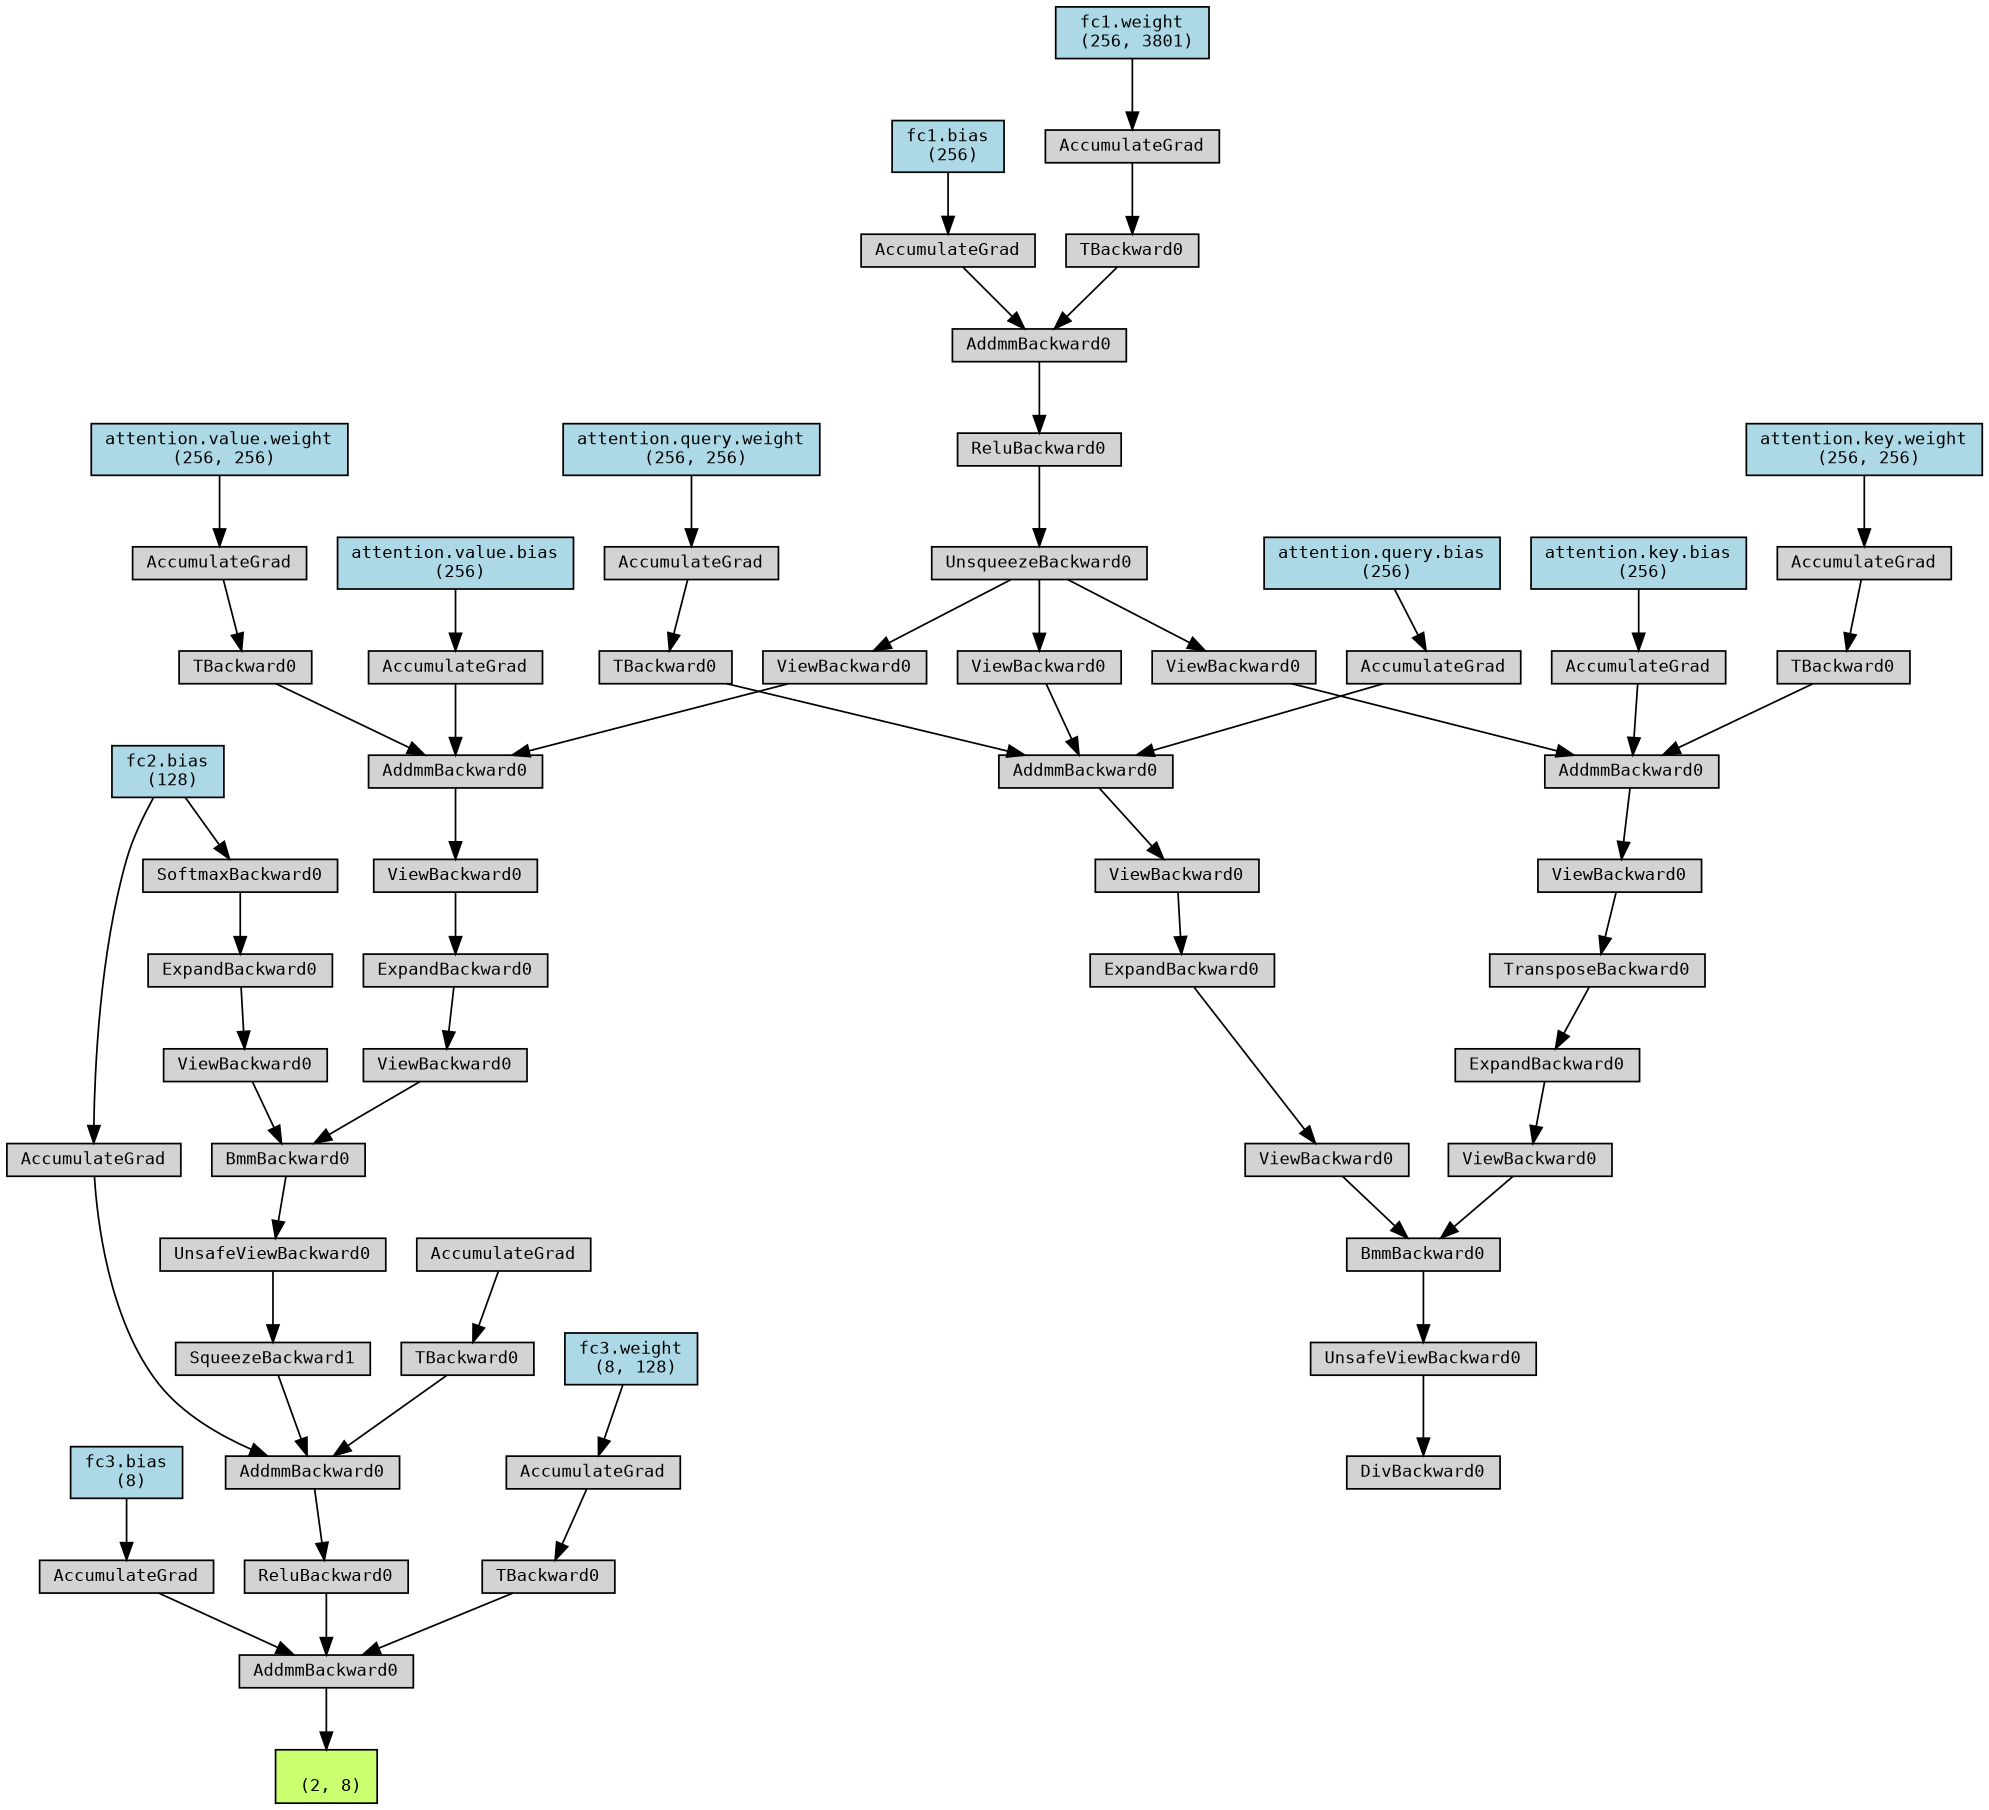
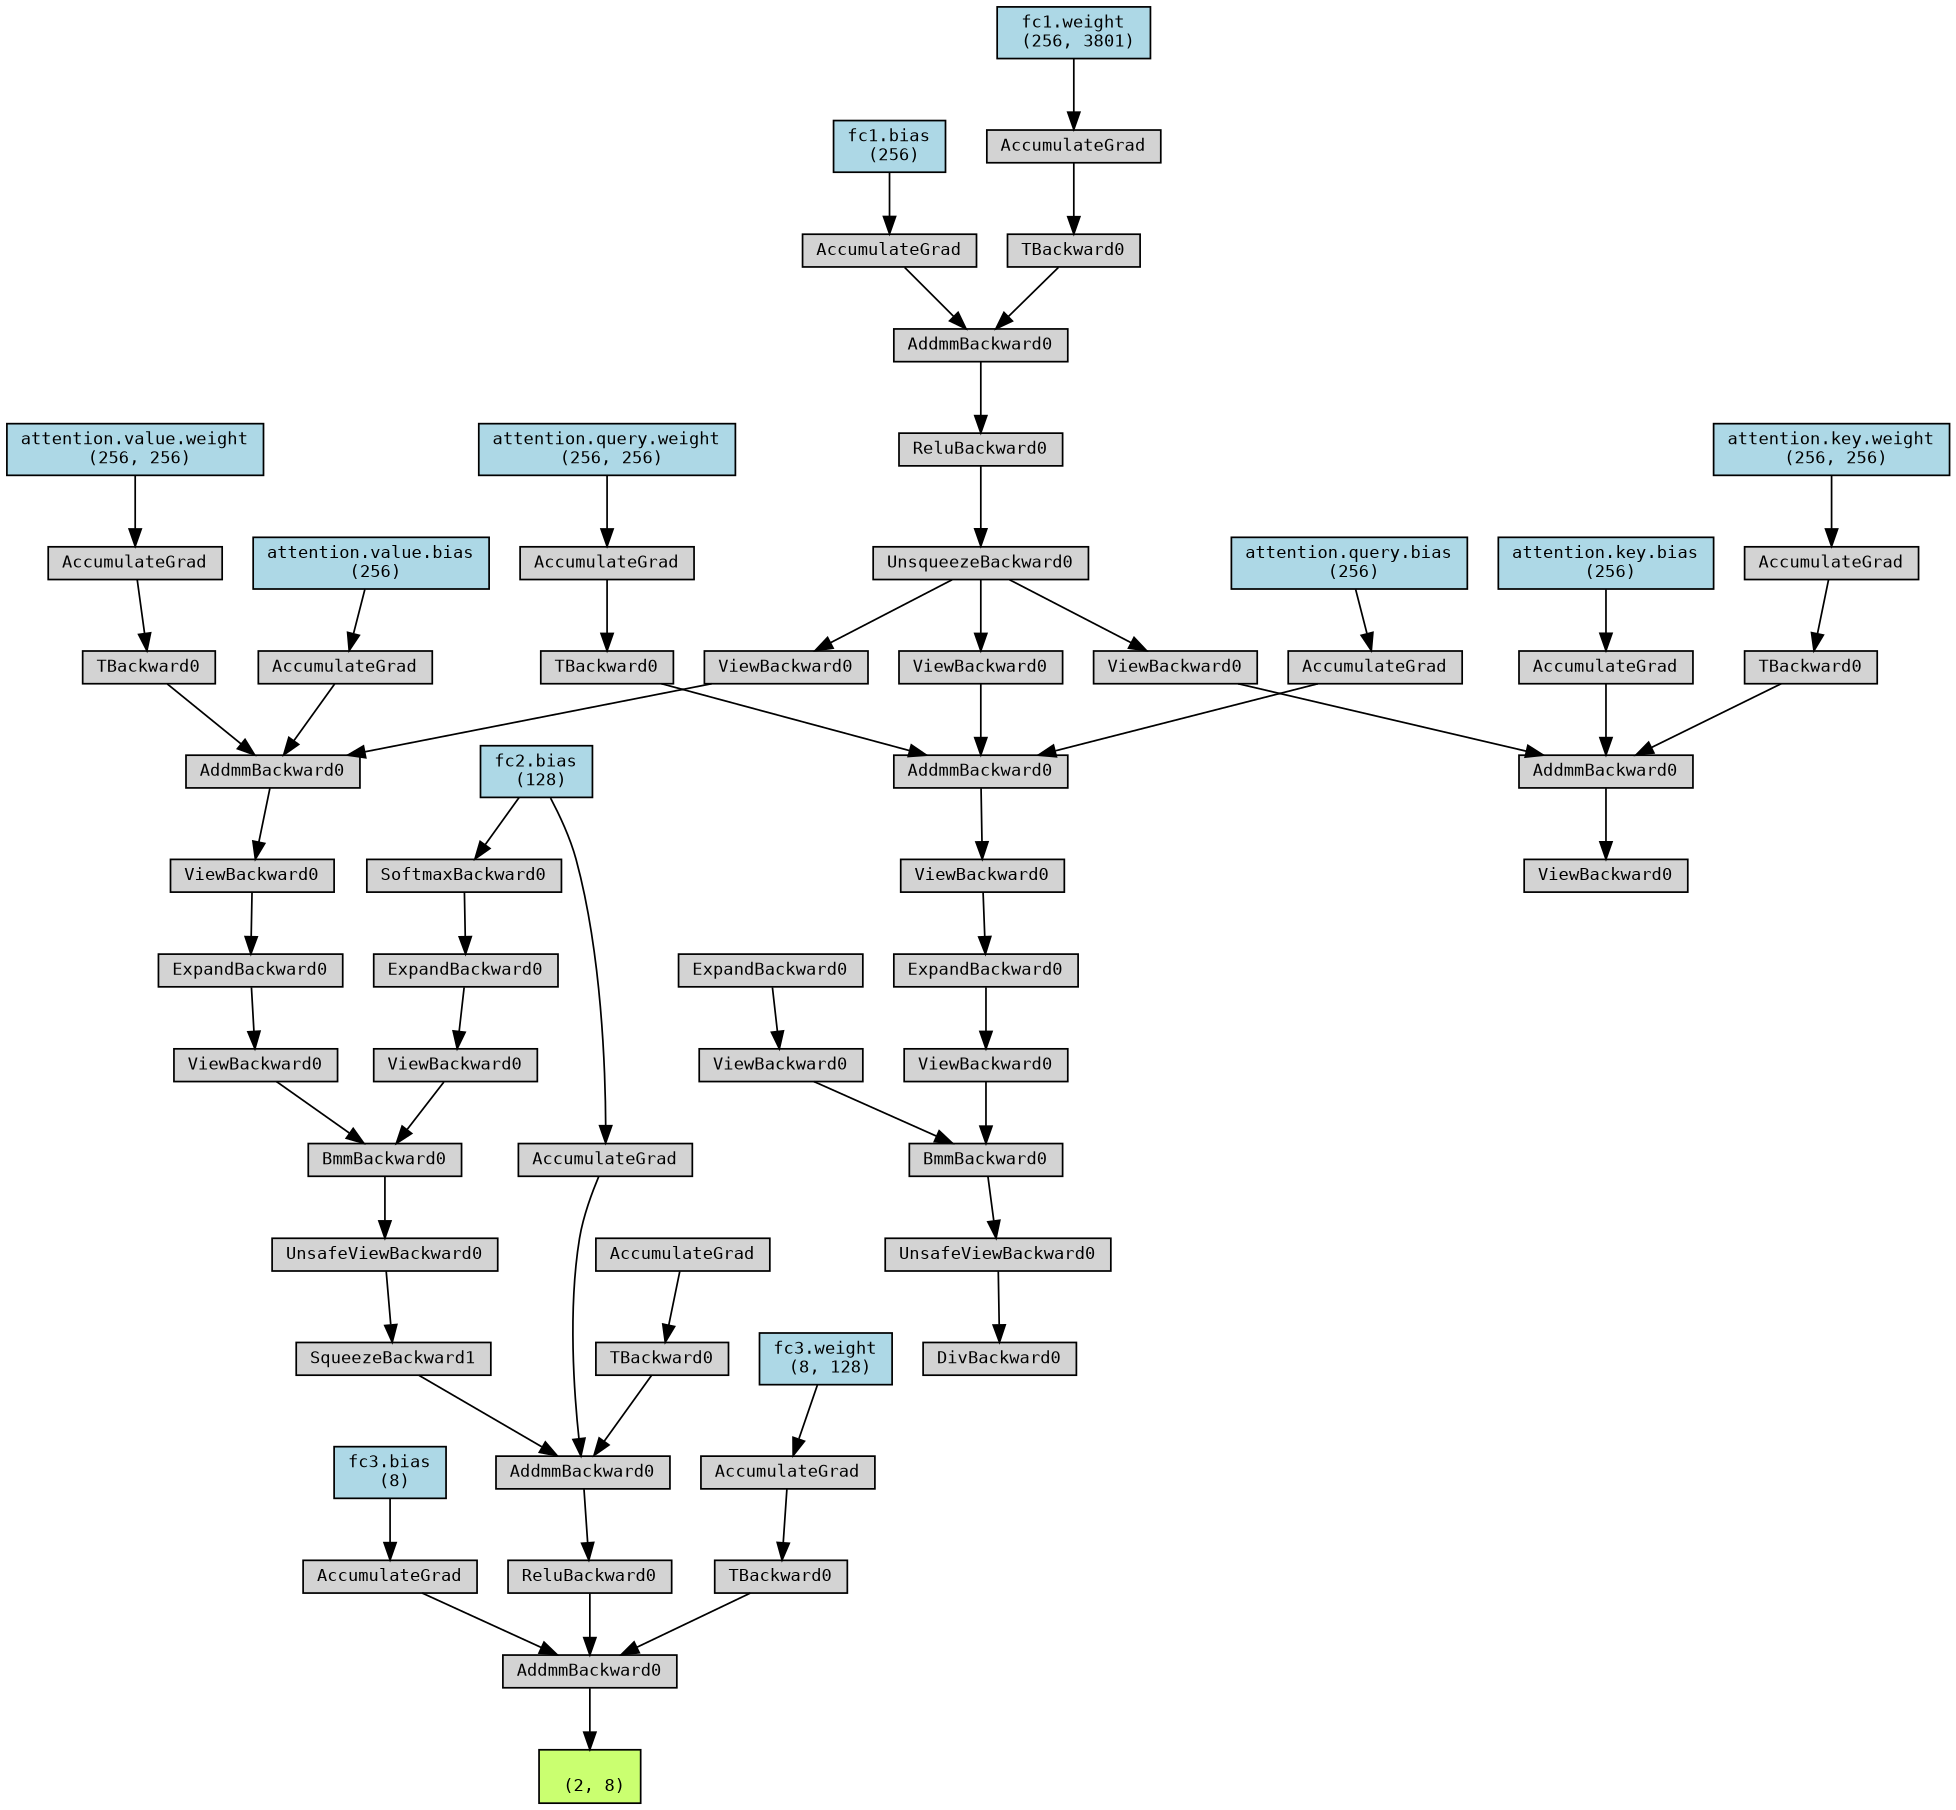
node "TransposeBackward0": removed
